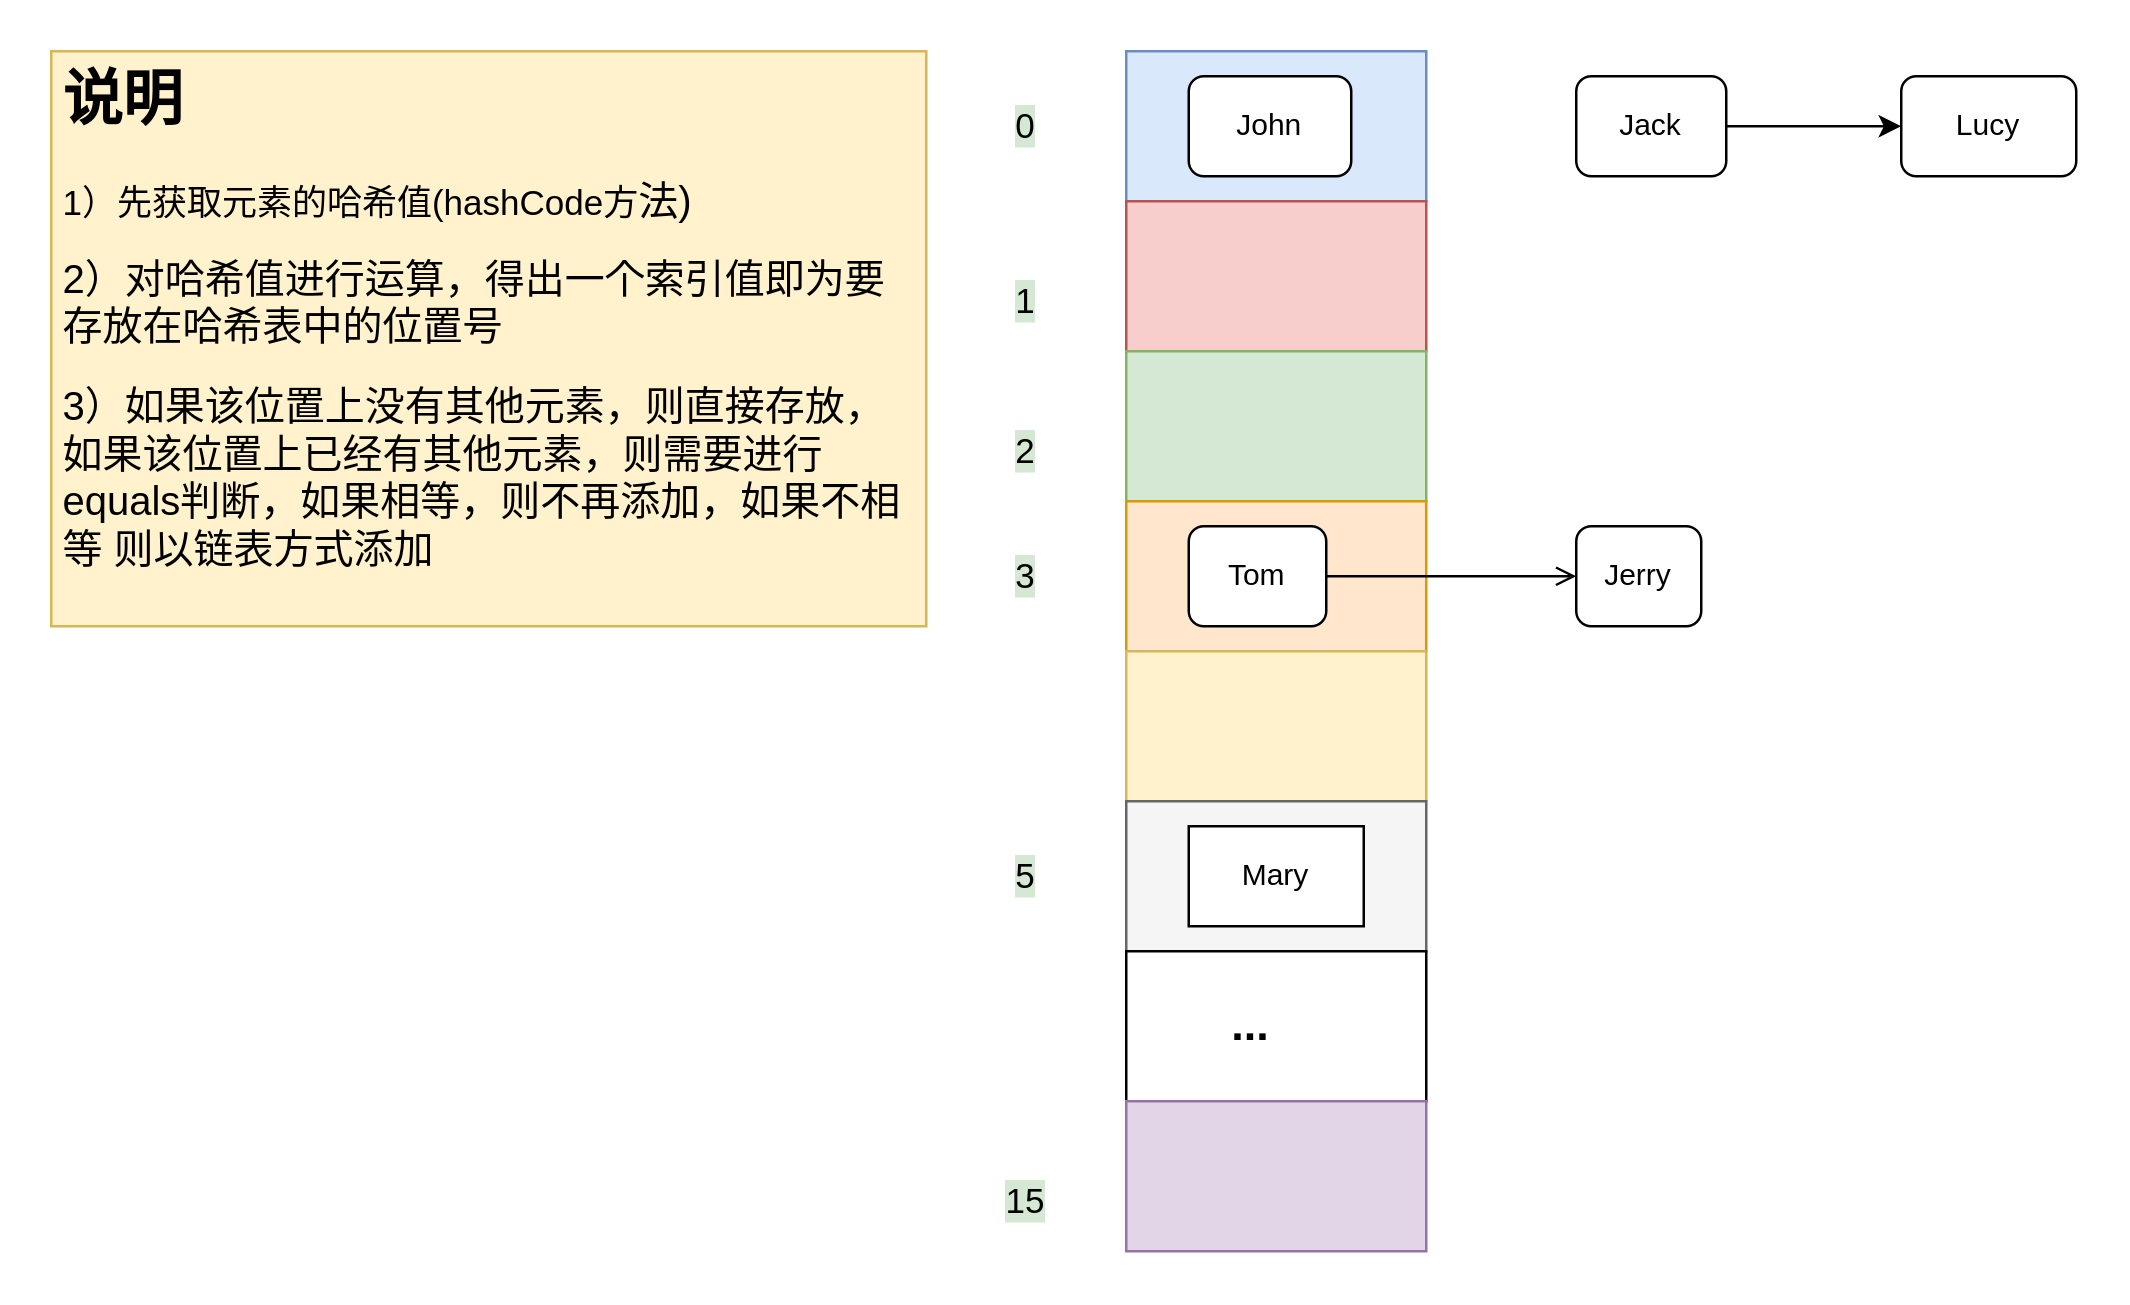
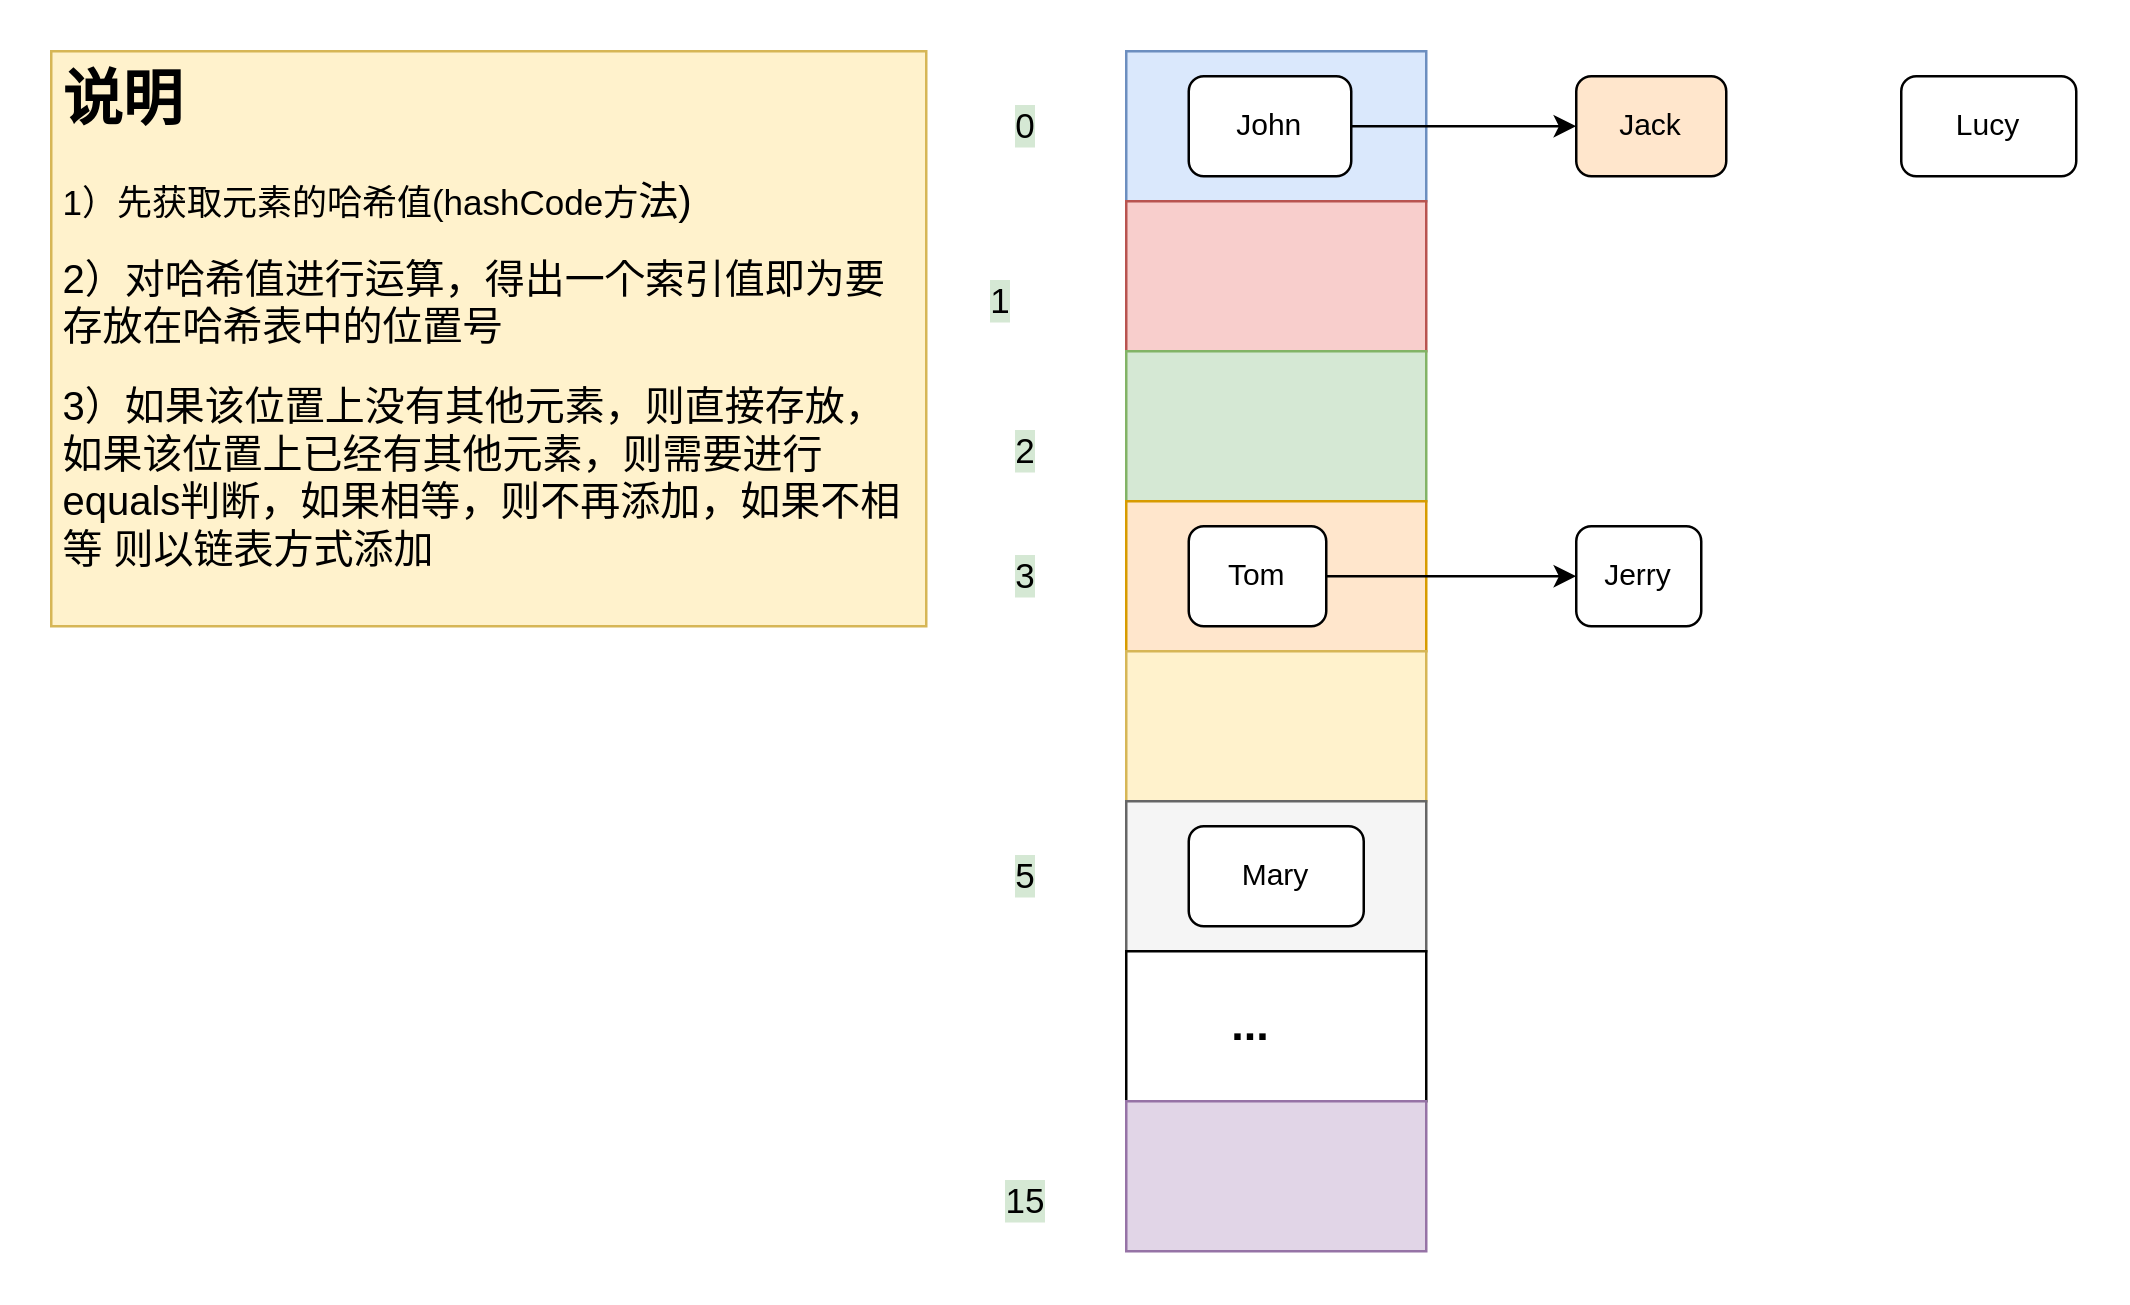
edge "John" -> "Jack": added
node "Jack": fillcolor #ffffff -> #ffe6cc
edge "Jack" -> "Lucy": removed
node "1": moved (1026, 301) -> (1001, 301)
edge "Tom" -> "Jerry": arrowhead open -> classic
node "Mary": shape rectangle -> rounded rectangle
